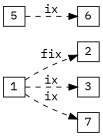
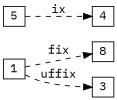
node "6": label "6" -> "4"
node "2": label "2" -> "8"
edge "1" -> "3": label "ix" -> "uffix"
node "7": removed
